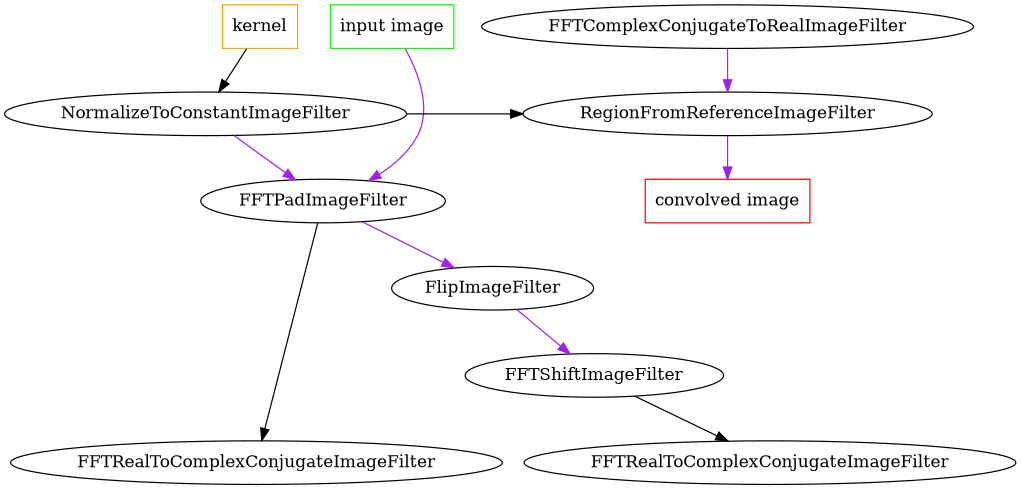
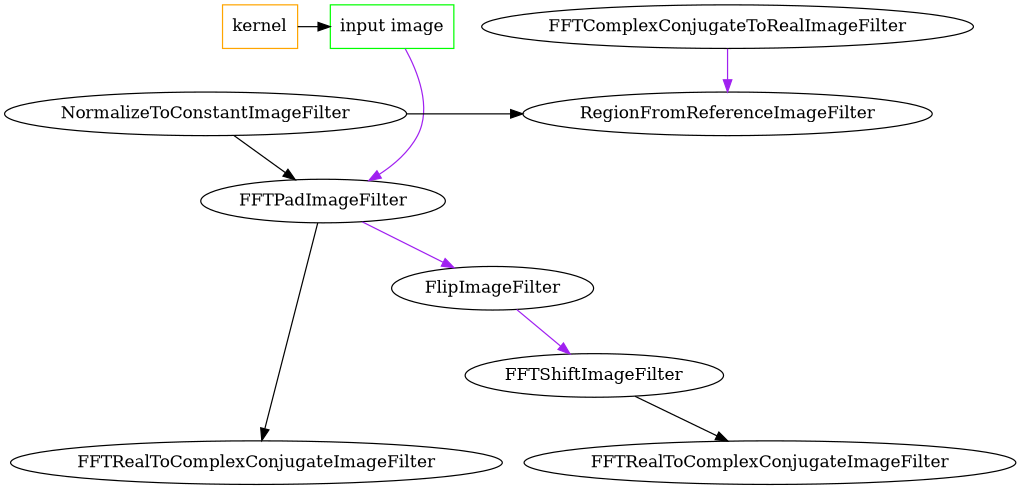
edge "kernel" -> "NormalizeToConstantImageFilter": now "kernel" -> "input image"
edge "NormalizeToConstantImageFilter" -> "FFTPadImageFilter": color purple -> black
node "convolved image": removed
